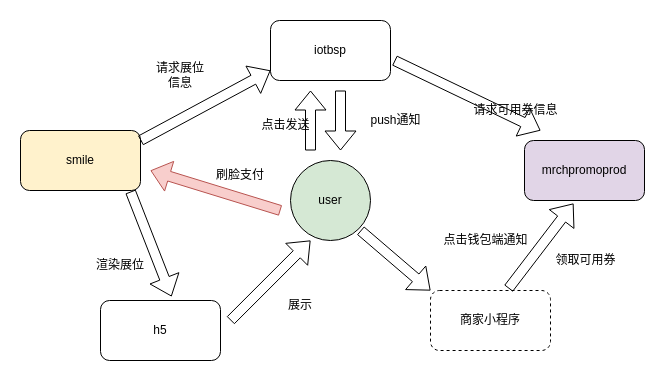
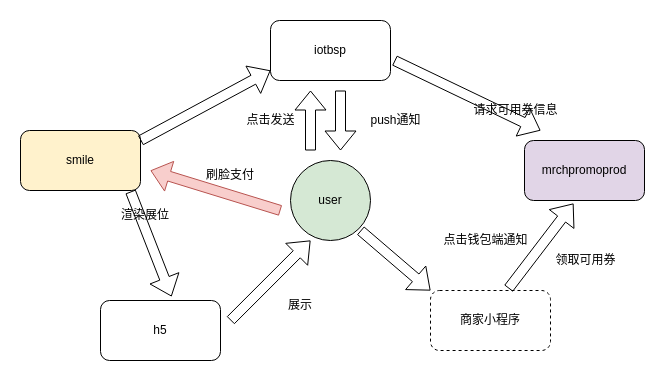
node "请求展位信息": removed
node "点击发送": moved (286, 126) -> (271, 121)
node "刷脸支付": moved (241, 176) -> (231, 176)
node "渲染展位": moved (121, 266) -> (146, 216)
